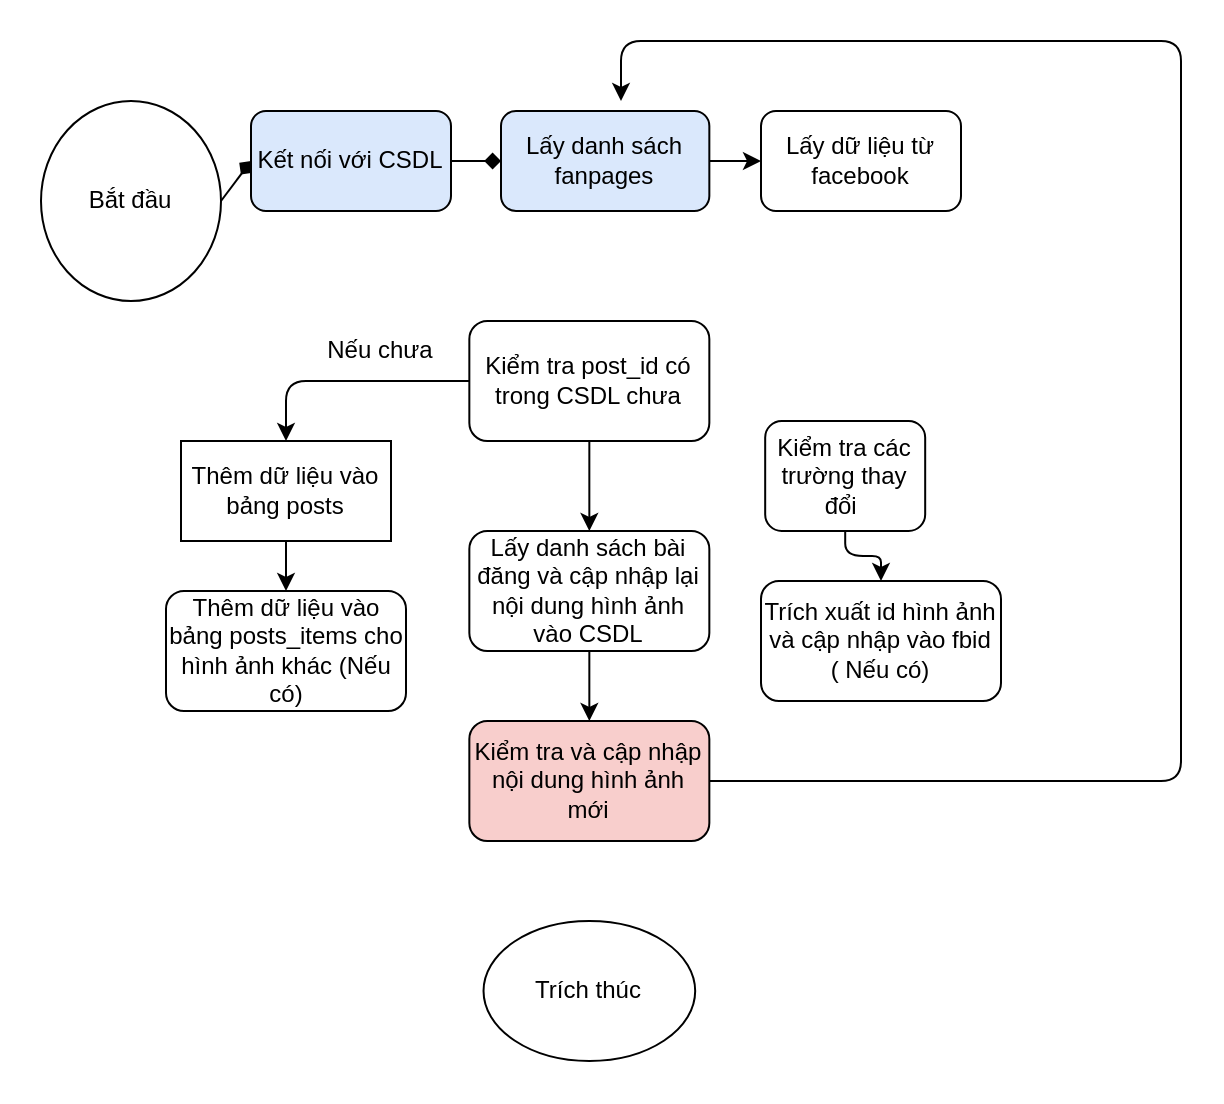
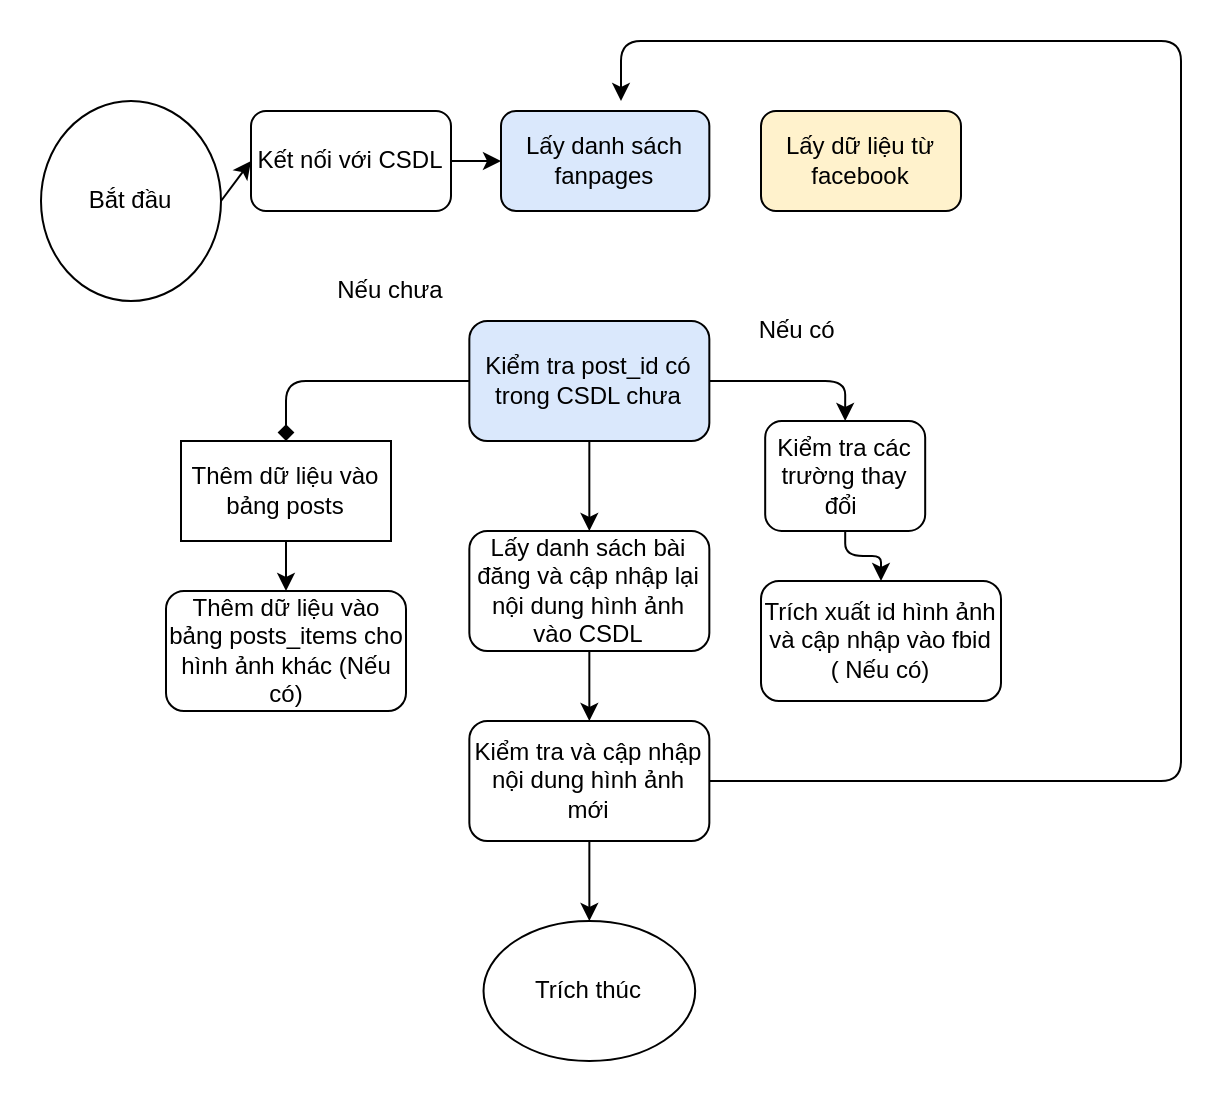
node "Kết nối với CSDL": fillcolor #dae8fc -> #ffffff
edge "Kết nối với CSDL" -> "Lấy danh sách fanpages": arrowhead diamond -> classic
edge "Lấy danh sách fanpages" -> "Lấy dữ liệu từ facebook": removed
node "Lấy dữ liệu từ facebook": fillcolor #ffffff -> #fff2cc
edge "Bắt đầu" -> "Kết nối với CSDL": arrowhead diamond -> classic
node "Nếu có": added
node "Nếu chưa": moved (381, 351) -> (391, 291)
node "Kiểm tra post_id có trong CSDL chưa": fillcolor #ffffff -> #dae8fc
edge "Kiểm tra post_id có trong CSDL chưa" -> "Kiểm tra các trường thay đổi": added
edge "Kiểm tra post_id có trong CSDL chưa" -> "Thêm dữ liệu vào bảng posts": arrowhead classic -> diamond
node "Kiểm tra và cập nhập nội dung hình ảnh mới": fillcolor #f8cecc -> #ffffff
edge "Kiểm tra và cập nhập nội dung hình ảnh mới" -> "Trích thúc": added
